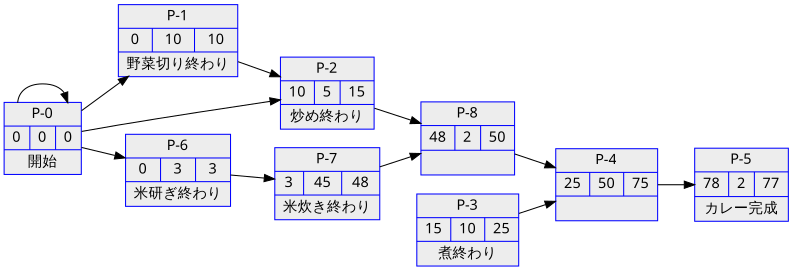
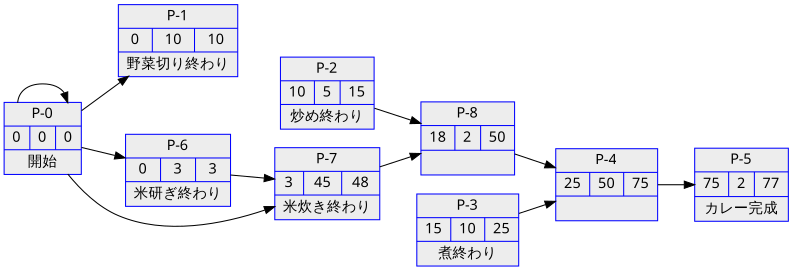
edge "P-1" -> "P-2": removed
edge "P-0" -> "P-2": now "P-0" -> "P-7"
node "P-8": text "48" -> "18"
node "P-5": text "78" -> "75"
